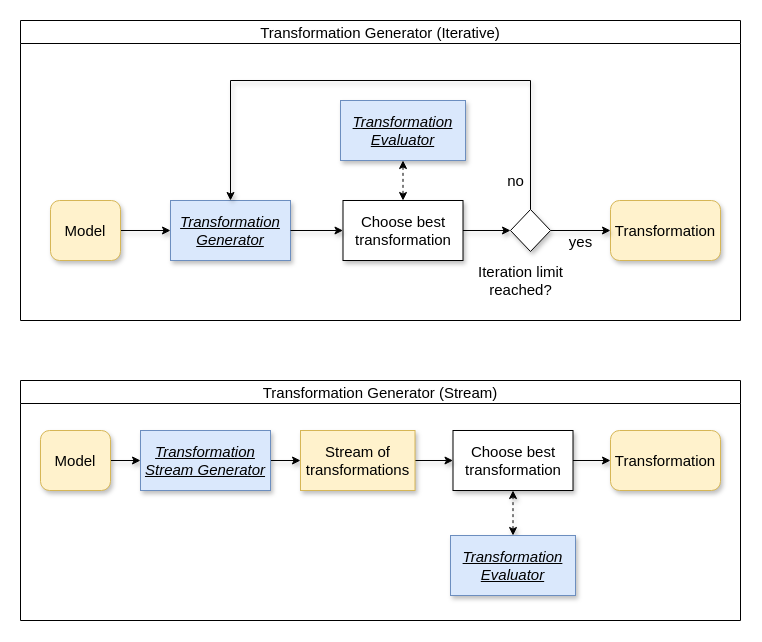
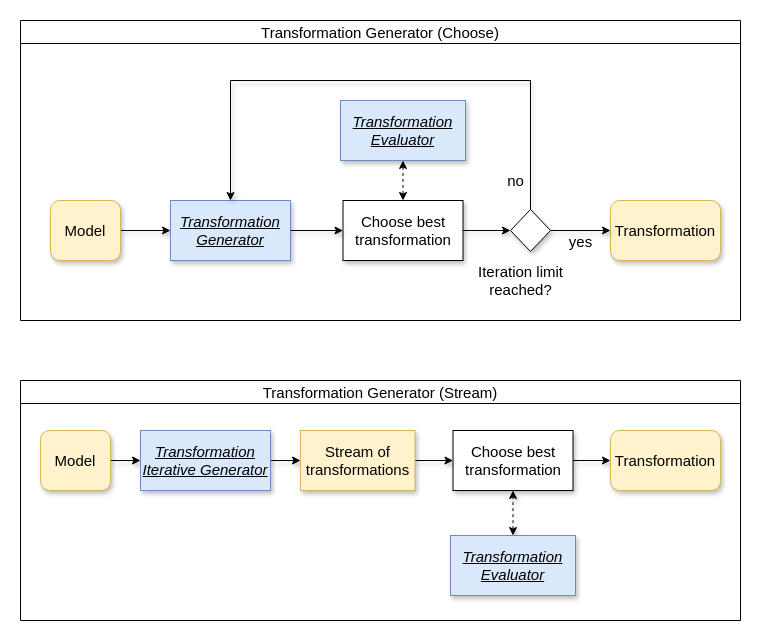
node "Transformation Generator (Iterative)": label "Transformation Generator (Iterative)" -> "Transformation Generator (Choose)"
node "Transformation Stream Generator": label "Transformation Stream Generator" -> "Transformation Iterative Generator"
